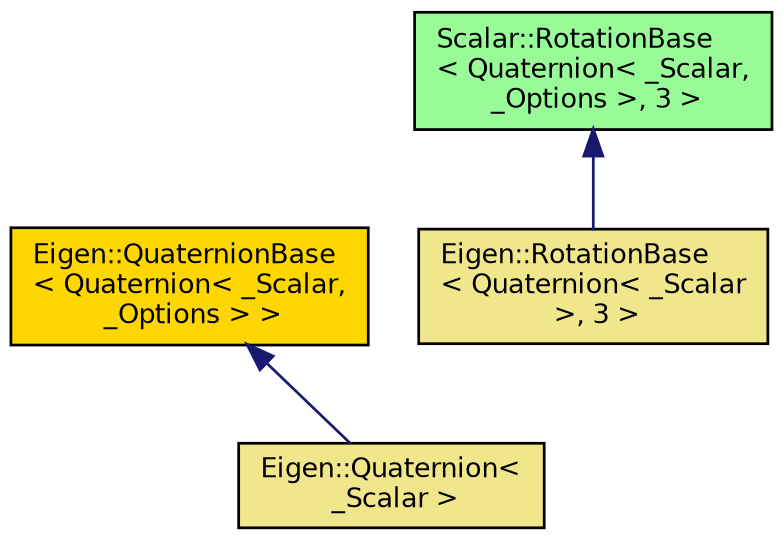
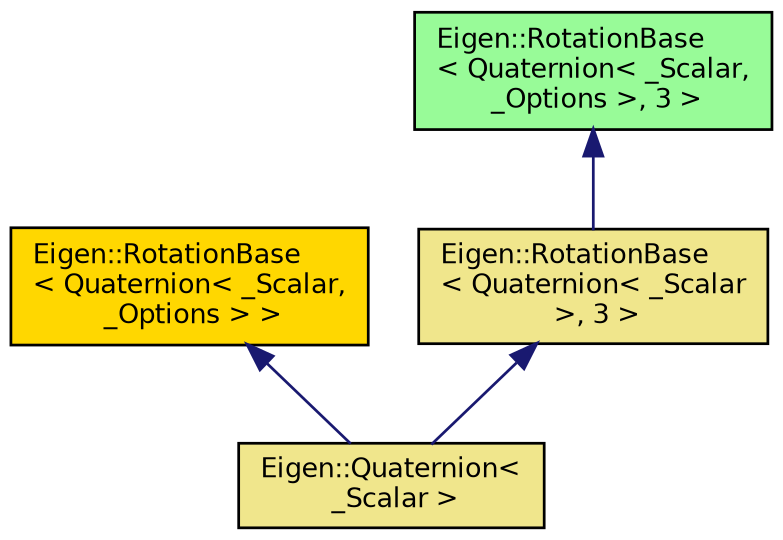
node "Scalar::RotationBase < Quaternion< _Scalar, _Options >, 3 >": label "Scalar::RotationBase < Quaternion< _Scalar, _Options >, 3 >" -> "Eigen::RotationBase < Quaternion< _Scalar, _Options >, 3 >"
node "Eigen::QuaternionBase < Quaternion< _Scalar, _Options > >": label "Eigen::QuaternionBase < Quaternion< _Scalar, _Options > >" -> "Eigen::RotationBase < Quaternion< _Scalar, _Options > >"
edge "Eigen::Quaternion< _Scalar >" -> "Eigen::RotationBase < Quaternion< _Scalar >, 3 >": added
